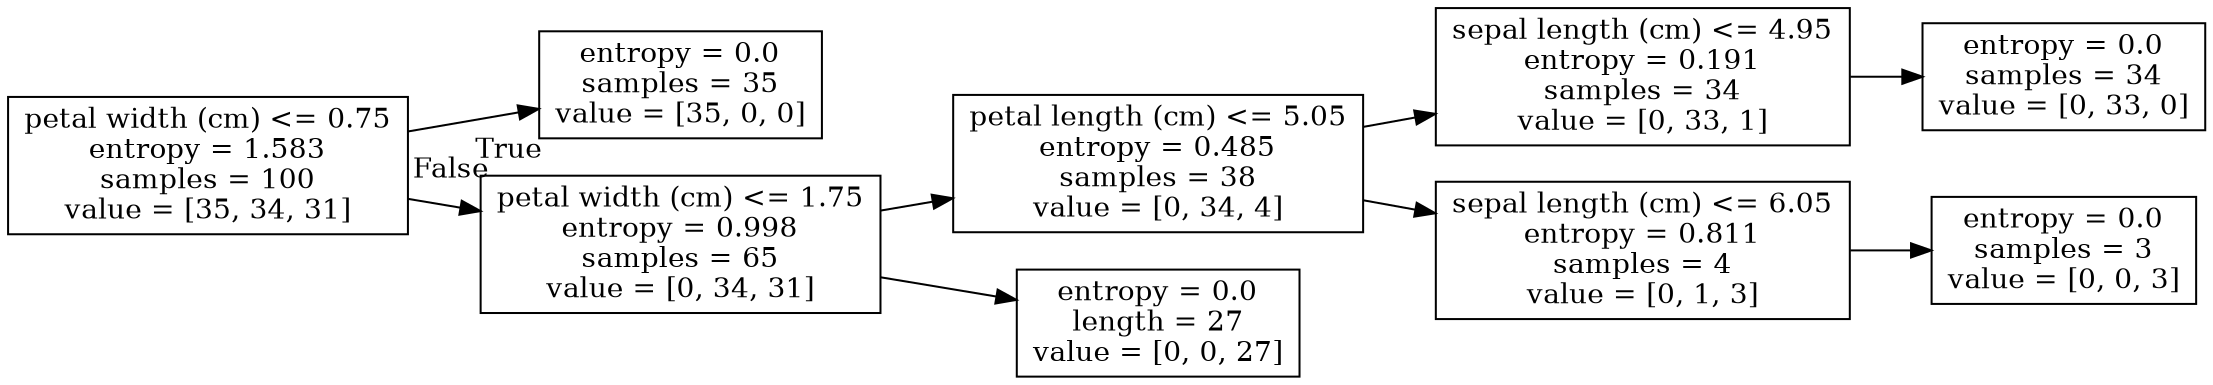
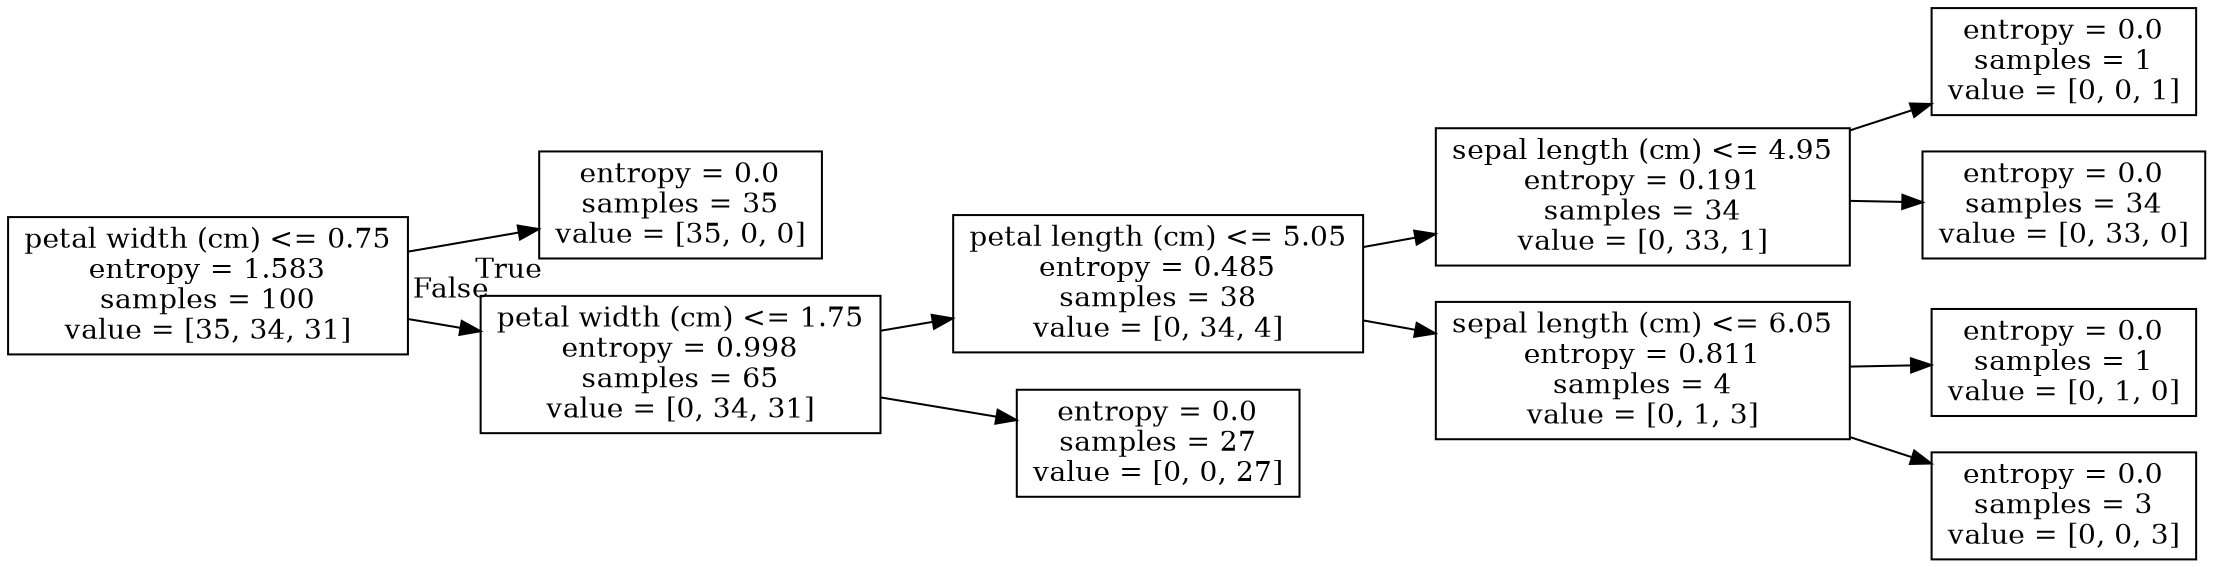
node "entropy = 0.0 samples = 1 value = [0, 0, 1]": added
node "entropy = 0.0 length = 27 value = [0, 0, 27]": label "entropy = 0.0 length = 27 value = [0, 0, 27]" -> "entropy = 0.0 samples = 27 value = [0, 0, 27]"
node "entropy = 0.0 samples = 1 value = [0, 1, 0]": added
